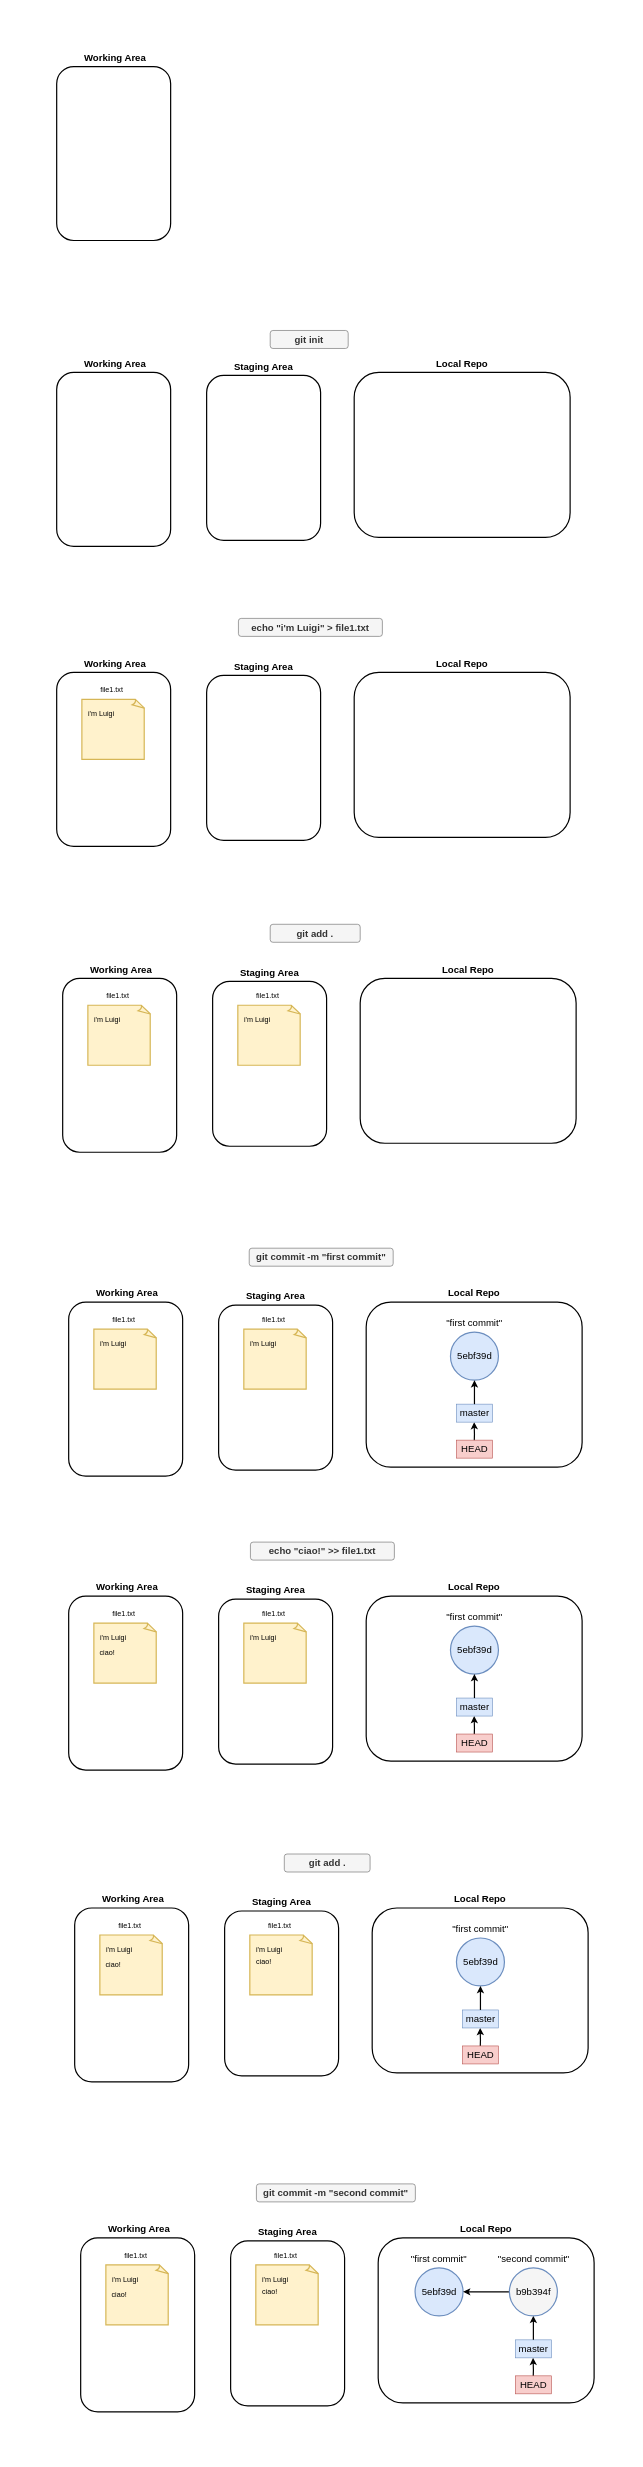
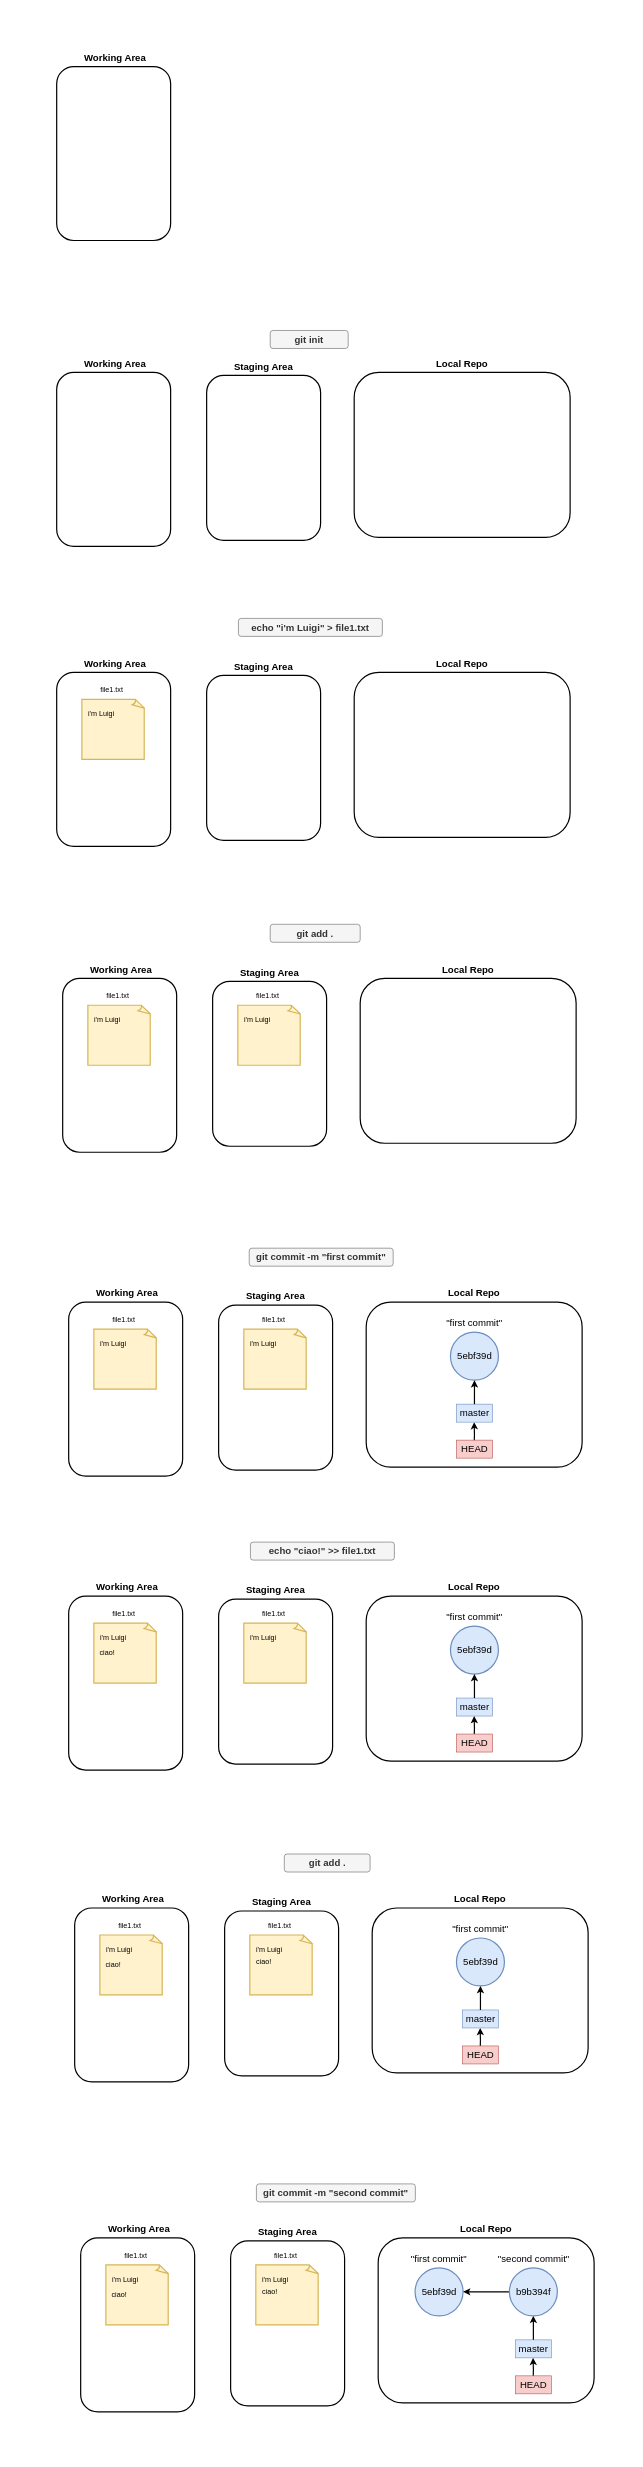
node "b9b394f": fillcolor #f5f5f5 -> #dae8fc
